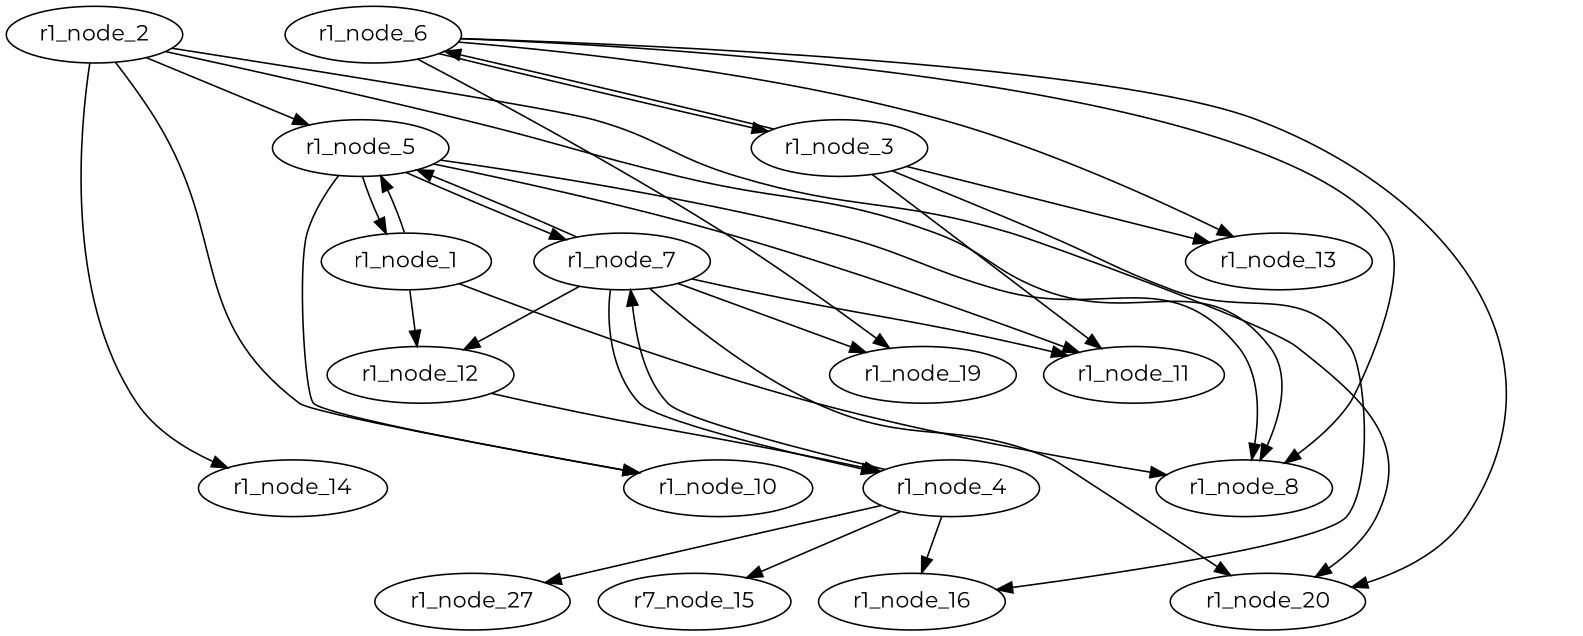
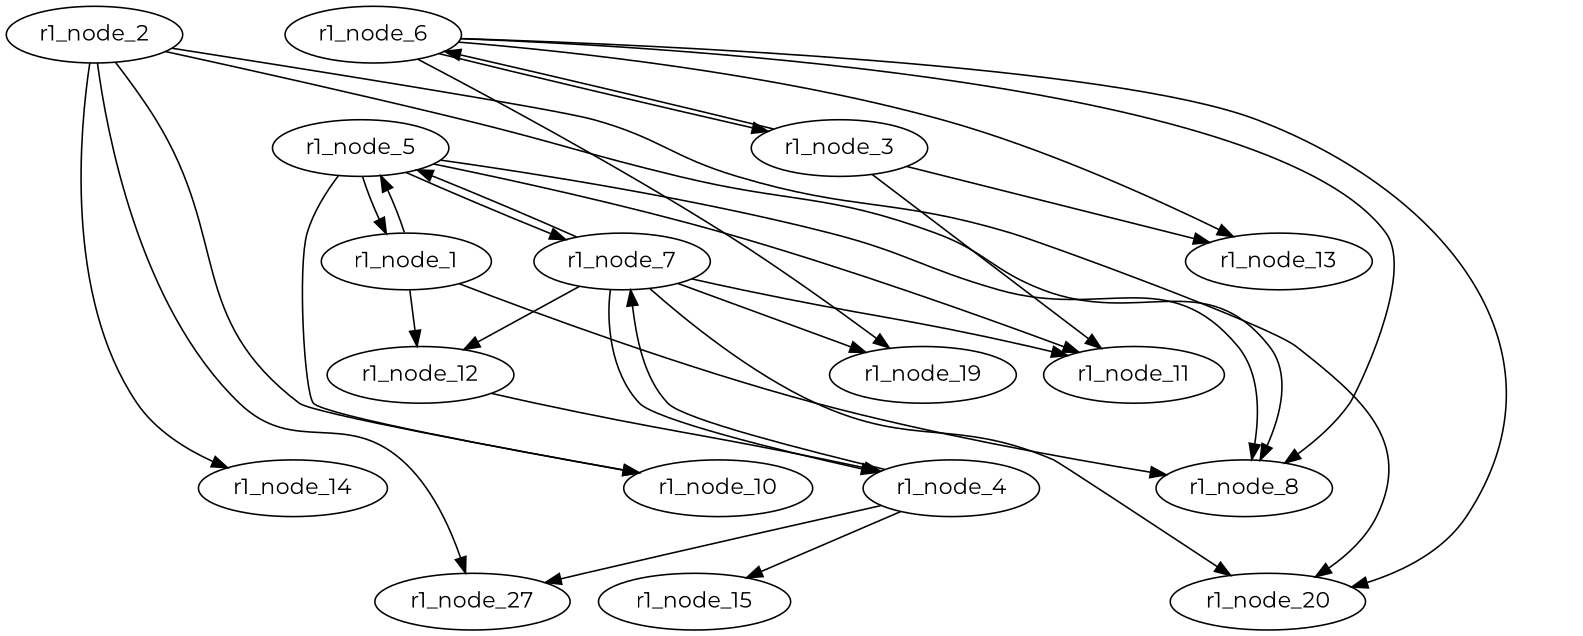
edge "r1_node_2" -> "r1_node_5": now "r1_node_2" -> "r1_node_27"
node "r7_node_15": label "r7_node_15" -> "r1_node_15"
node "r1_node_16": removed
